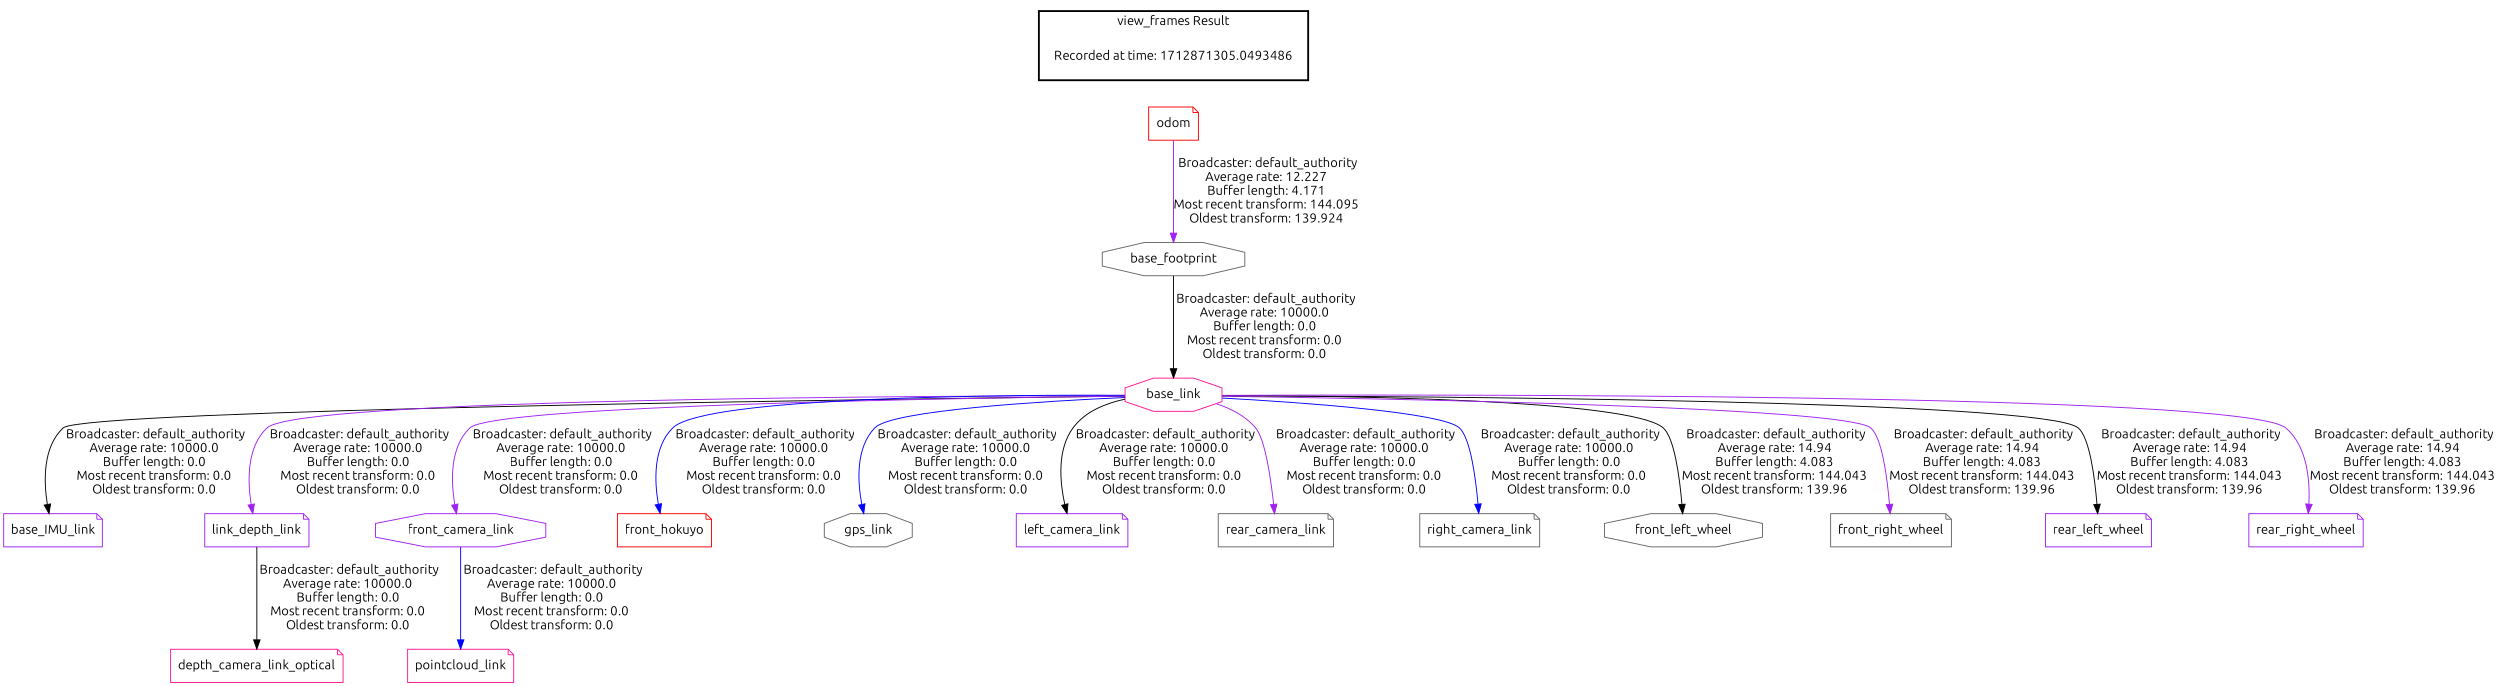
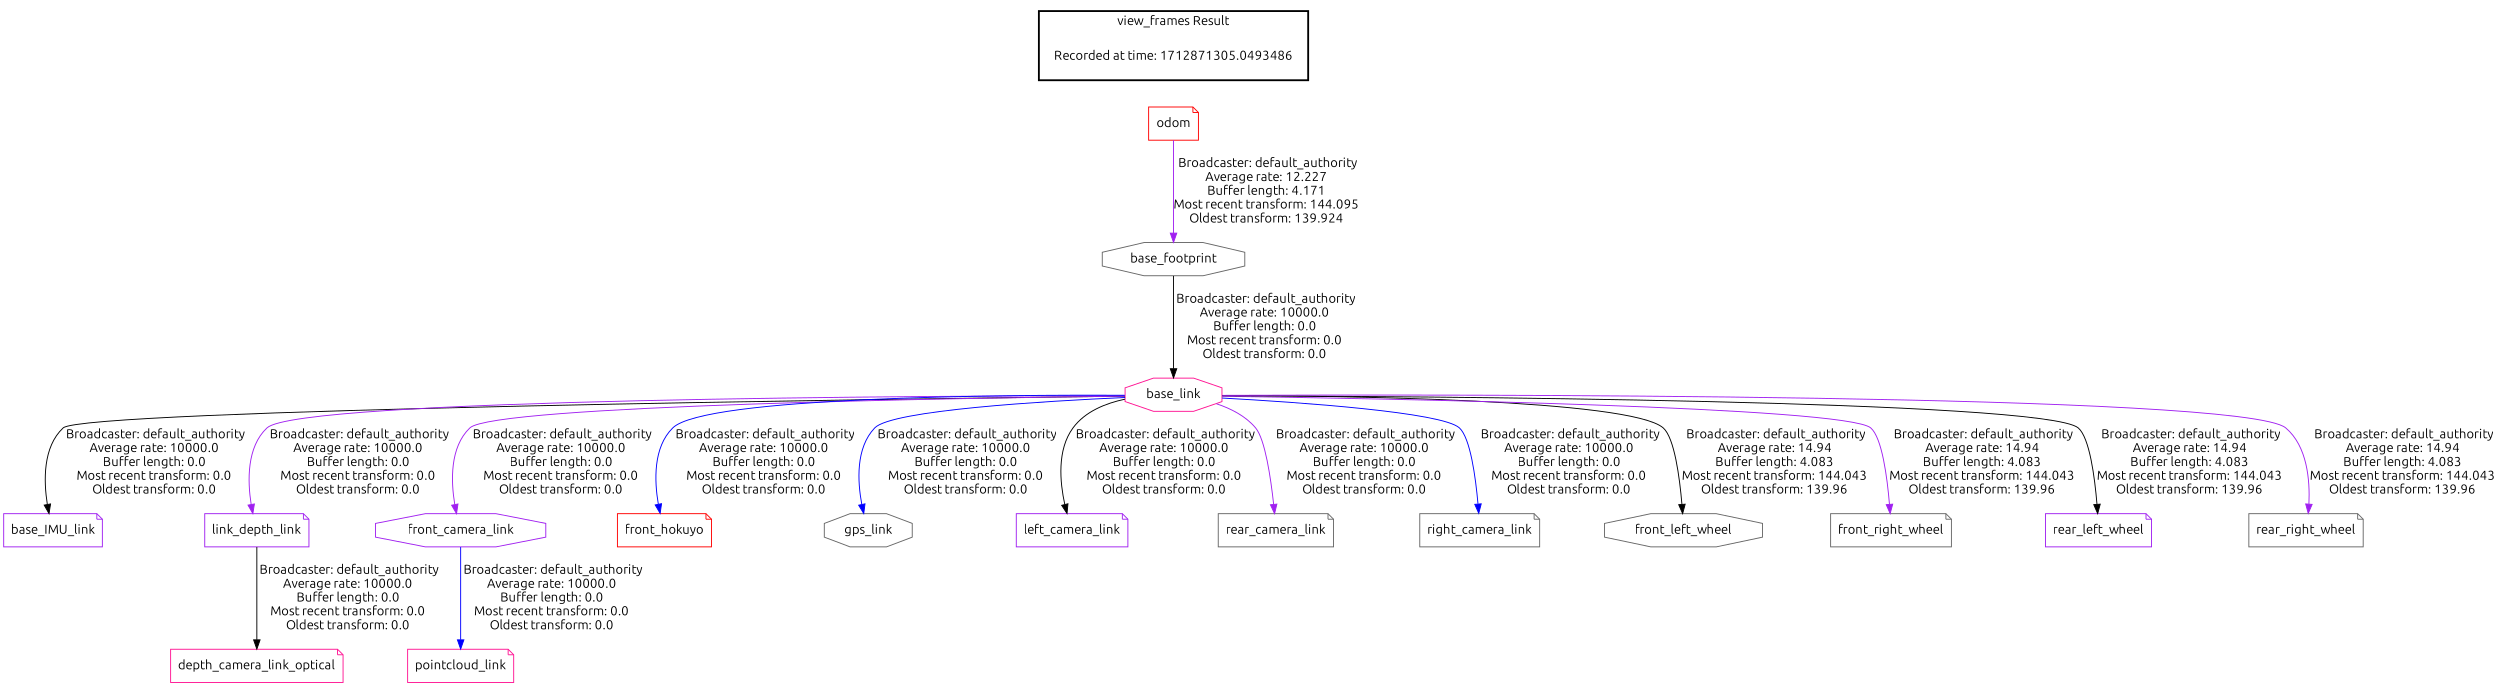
node "rear_right_wheel": color purple -> gray40
